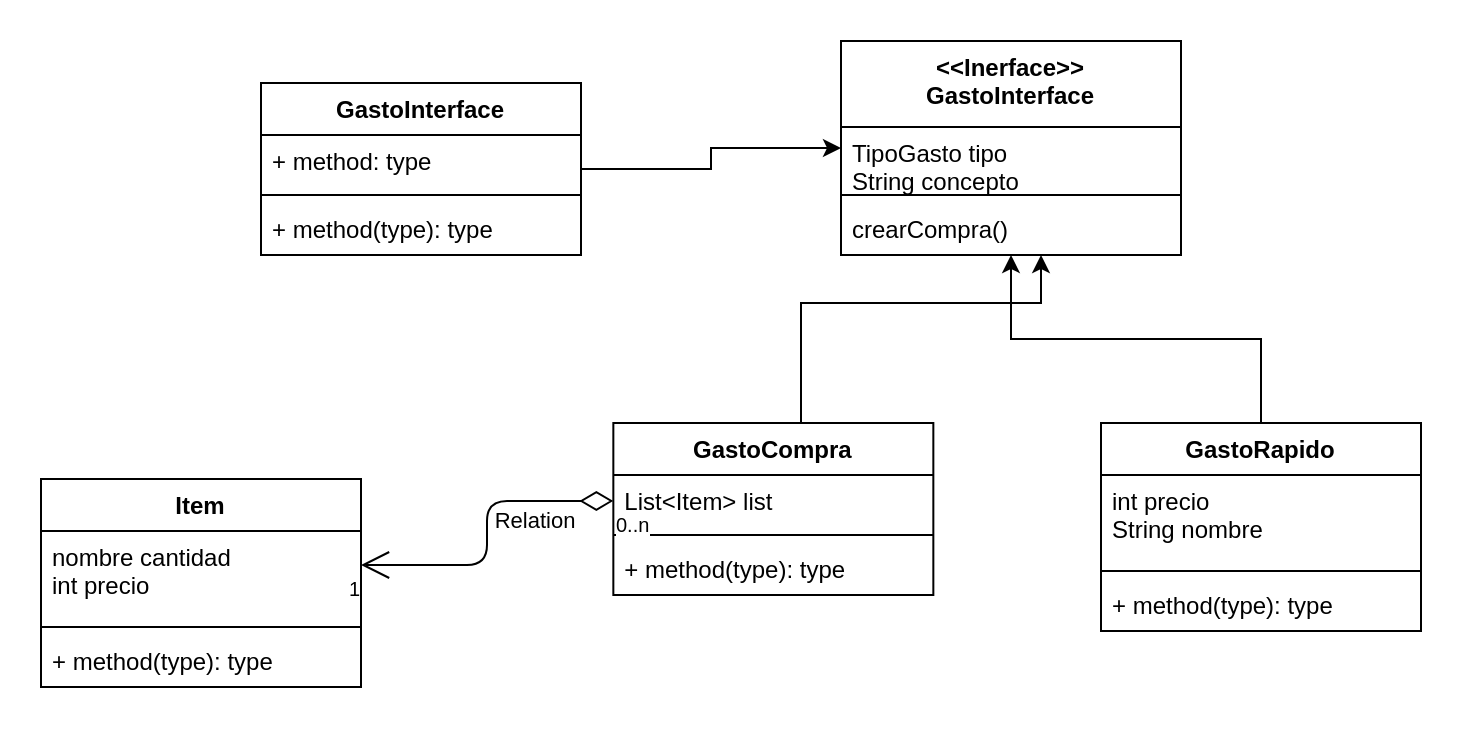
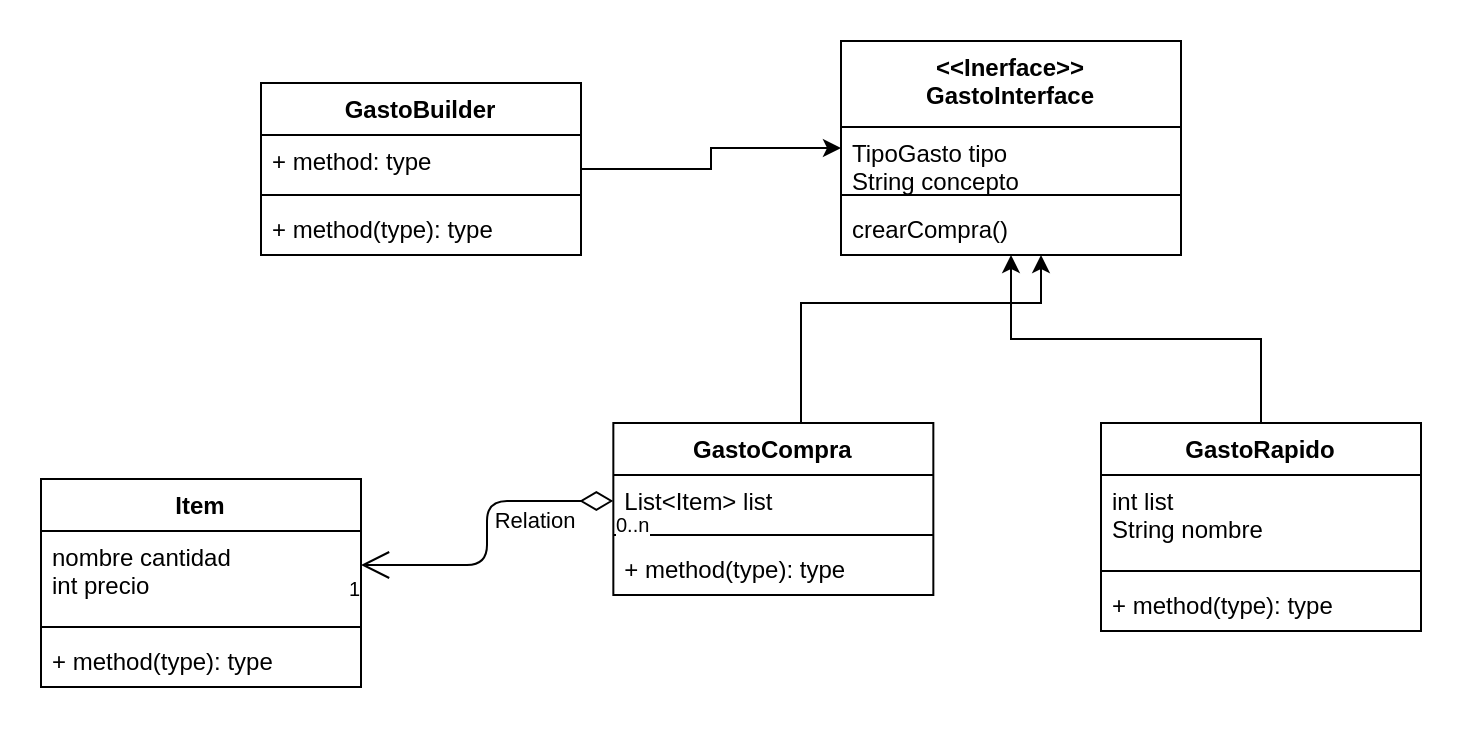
node "GastoInterface": label "GastoInterface" -> "GastoBuilder"
node "int precio String nombre": label "int precio String nombre" -> "int list String nombre"
